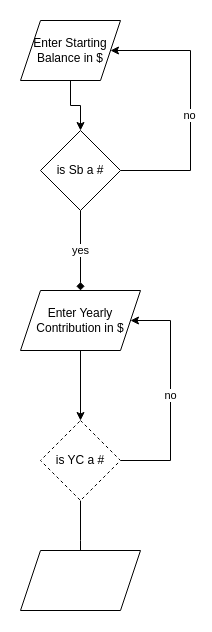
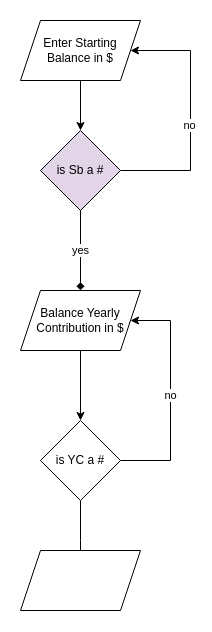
node "Enter Starting Balance in $": size 100x60 -> 120x60
node "is Sb a #": fillcolor #ffffff -> #e1d5e7
node "Enter Yearly Contribution in $": label "Enter Yearly Contribution in $" -> "Balance Yearly Contribution in $"
node "is YC a #": style dashed -> solid
